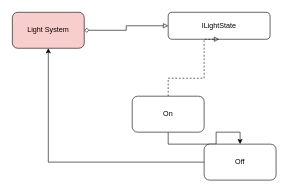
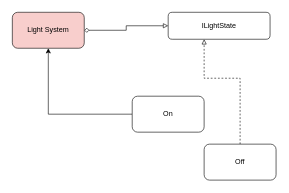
edge "On" -> "ILightState": removed
edge "Off" -> "ILightState": added
edge "On" -> "Off": now "On" -> "Light System"
edge "Off" -> "Light System": removed
